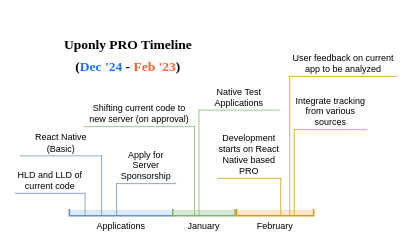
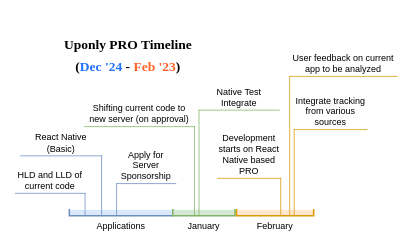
node "Native Test Applications": label "Native Test Applications" -> "Native Test Integrate"
